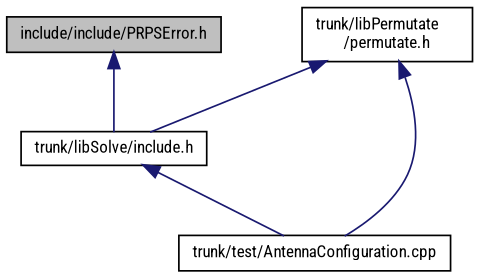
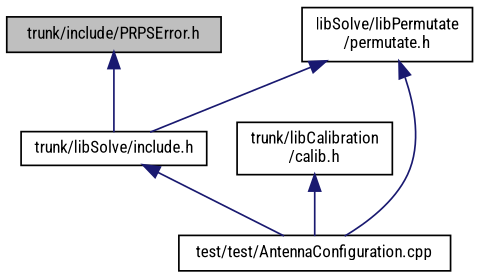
node "include/include/PRPSError.h": label "include/include/PRPSError.h" -> "trunk/include/PRPSError.h"
node "trunk/libPermutate /permutate.h": label "trunk/libPermutate /permutate.h" -> "libSolve/libPermutate /permutate.h"
node "trunk/libCalibration /calib.h": added
node "trunk/test/AntennaConfiguration.cpp": label "trunk/test/AntennaConfiguration.cpp" -> "test/test/AntennaConfiguration.cpp"
